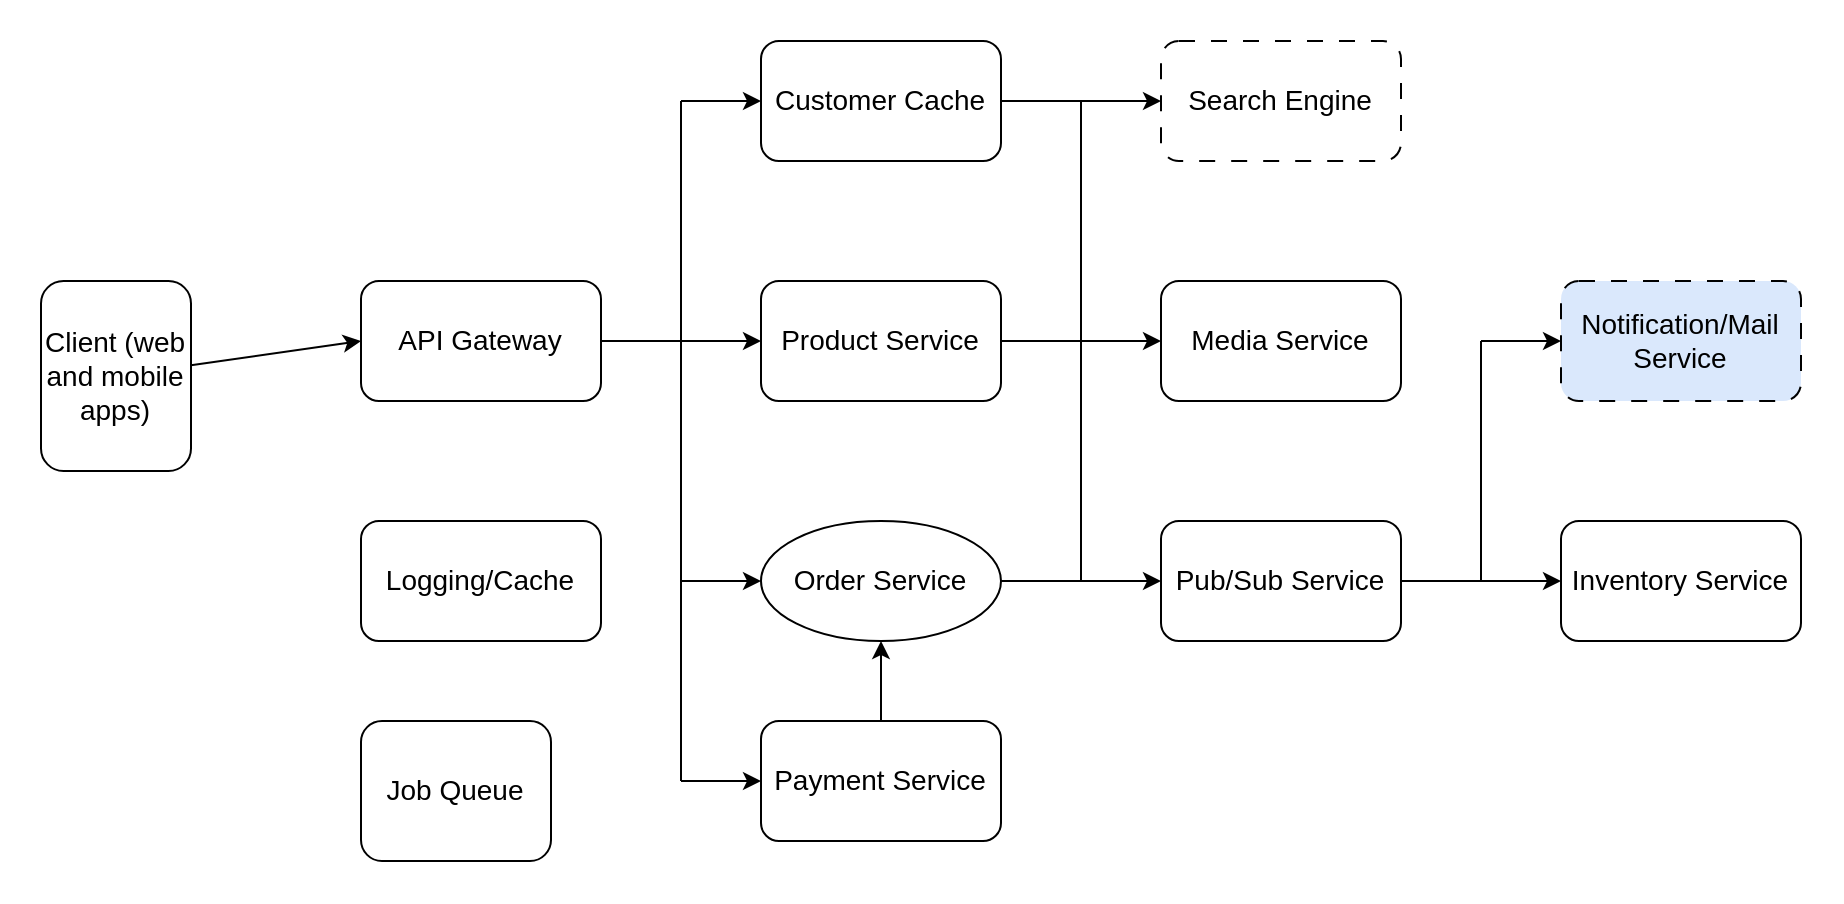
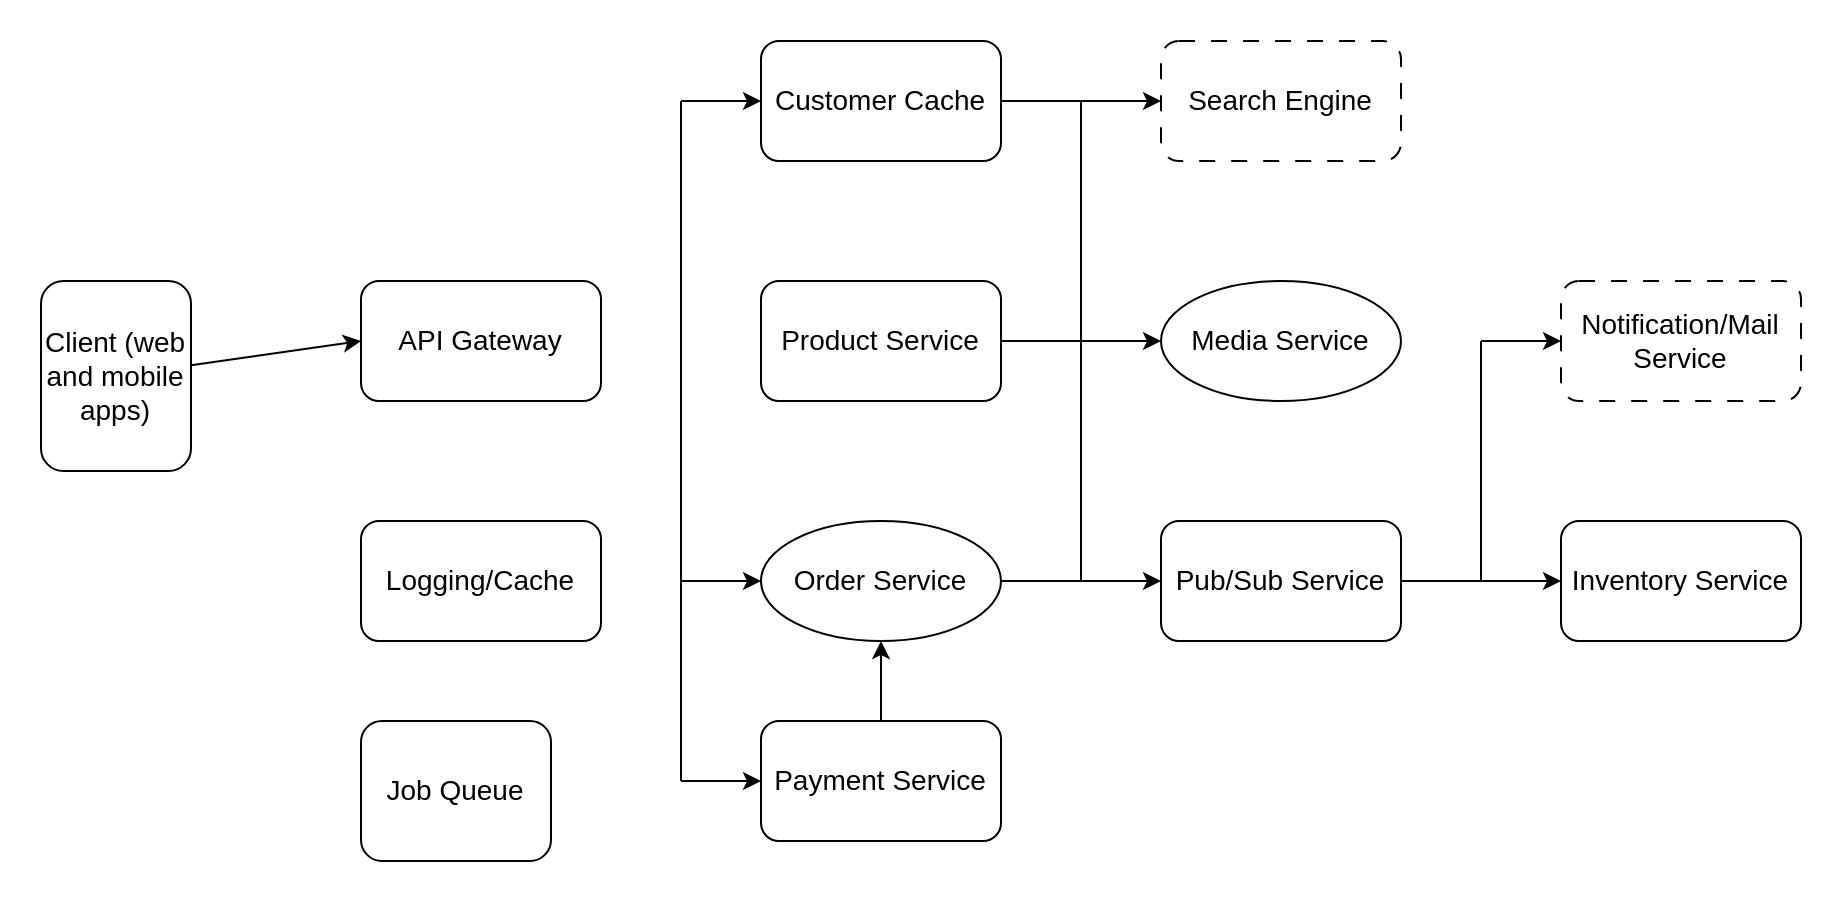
edge "API Gateway" -> "Product Service": removed
node "Media Service": shape rounded rectangle -> ellipse
node "Notification/Mail Service": fillcolor #dae8fc -> #ffffff
